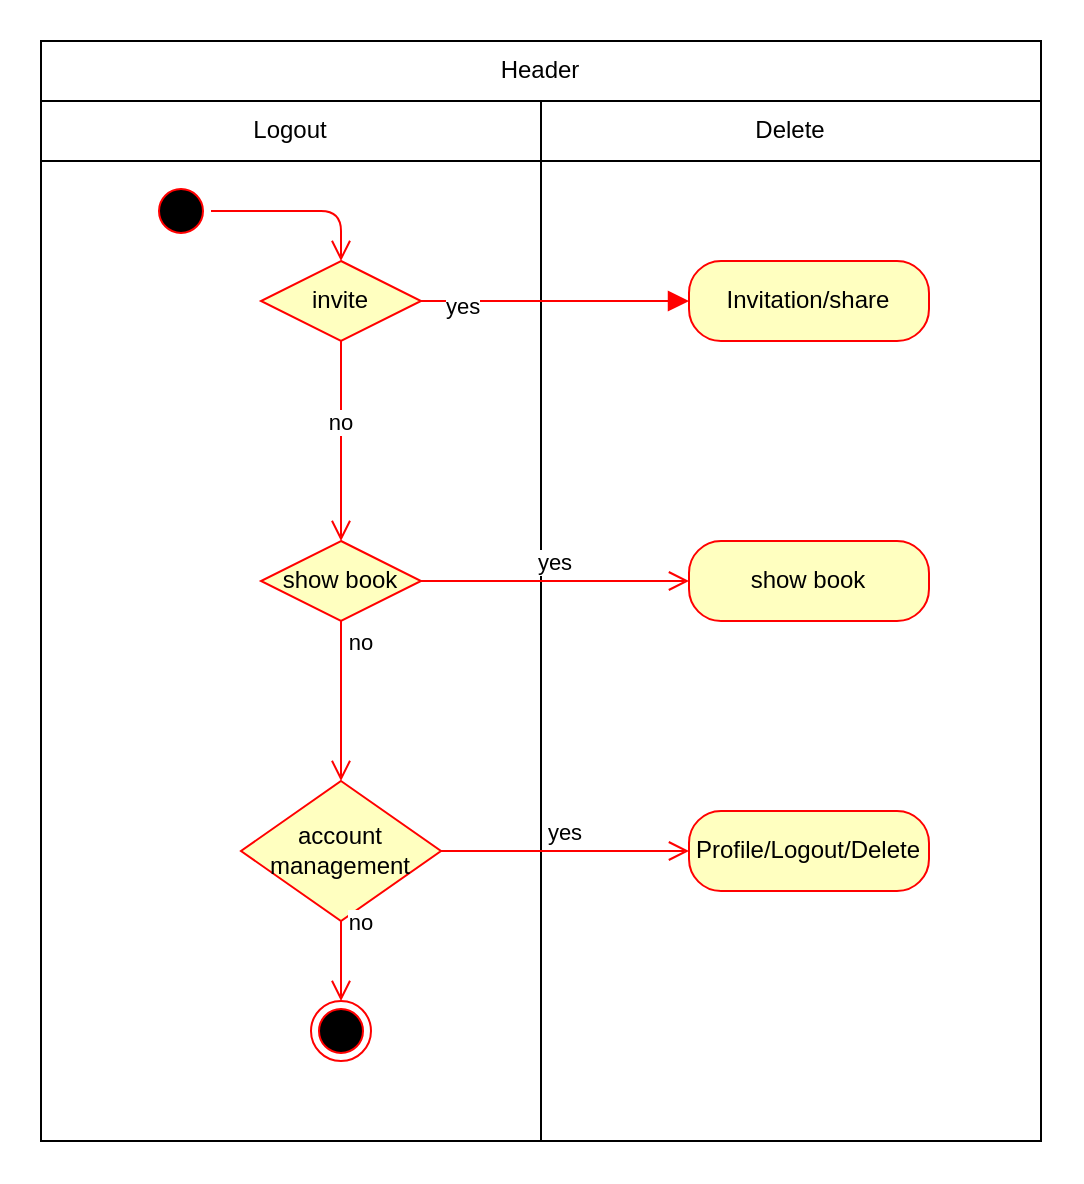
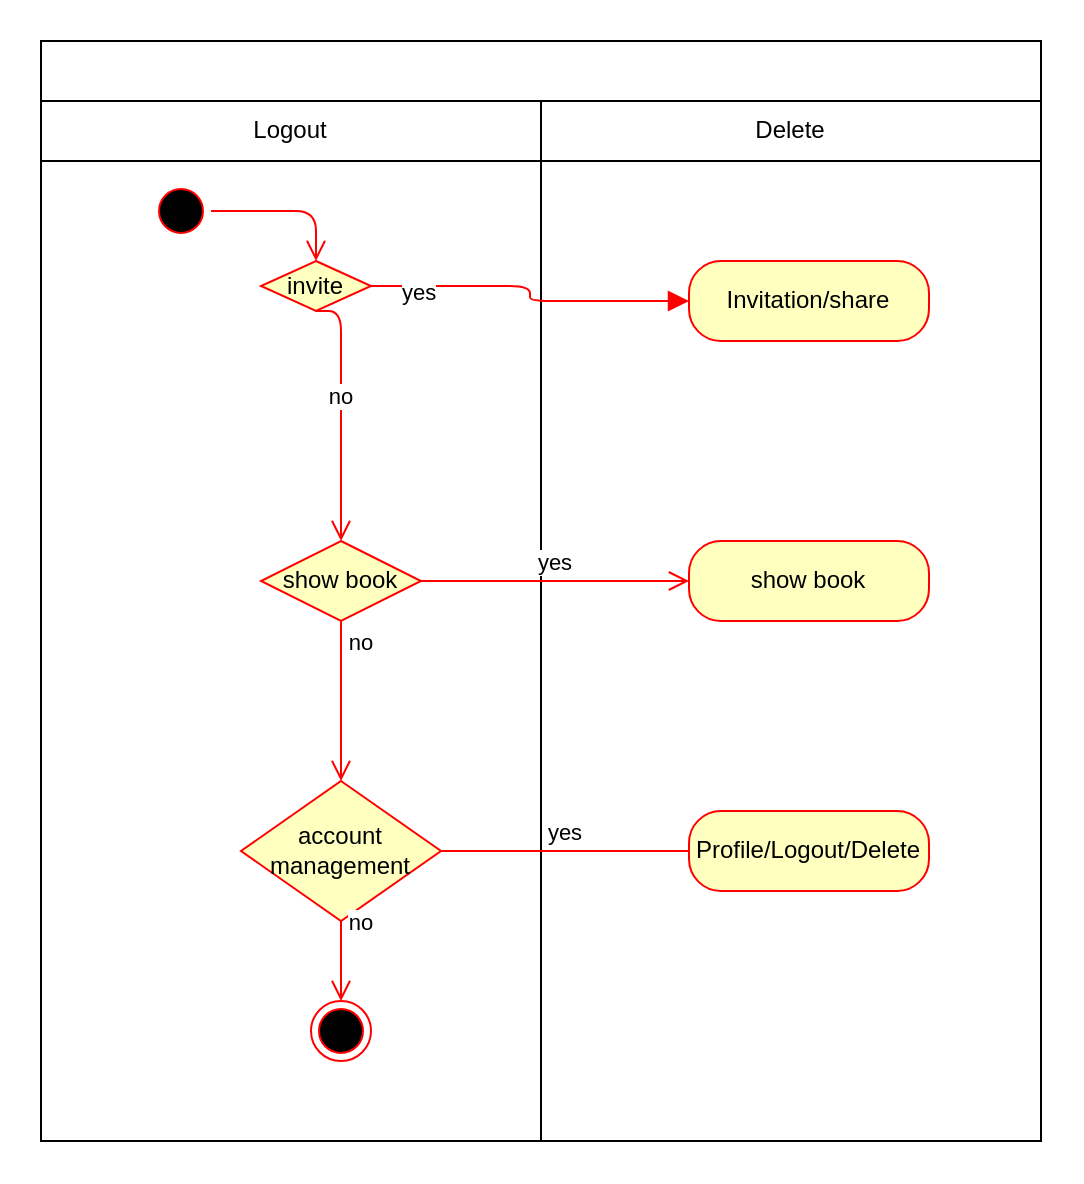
node "Header": removed
node "invite": size 160x80 -> 110x50
edge "account management" -> "Profile/Logout/Delete": arrowhead open -> none
